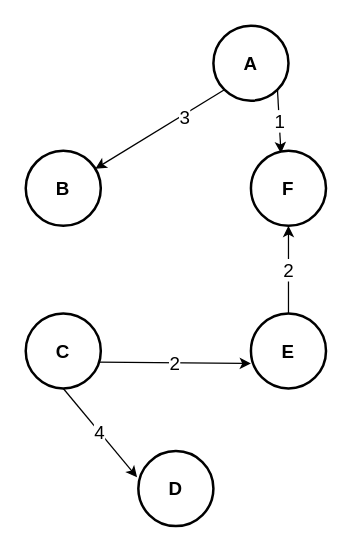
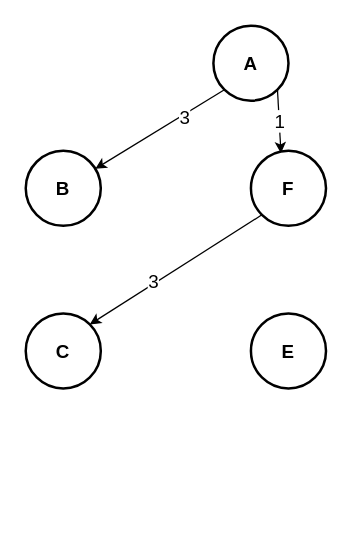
edge "F" -> "C": added, label "3"
edge "E" -> "F": removed, label "2"
edge "C" -> "E": removed, label "2"
edge "C" -> "D": removed, label "4"
node "D": removed
